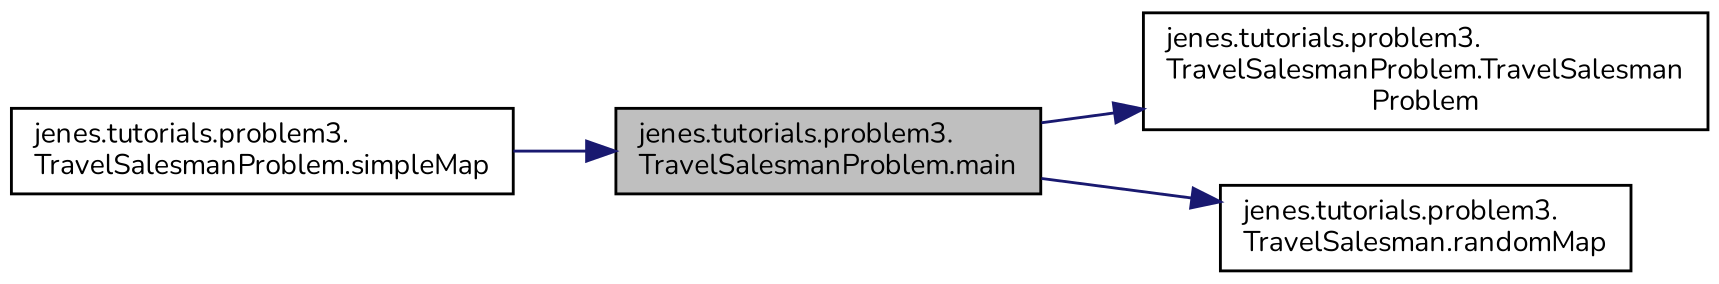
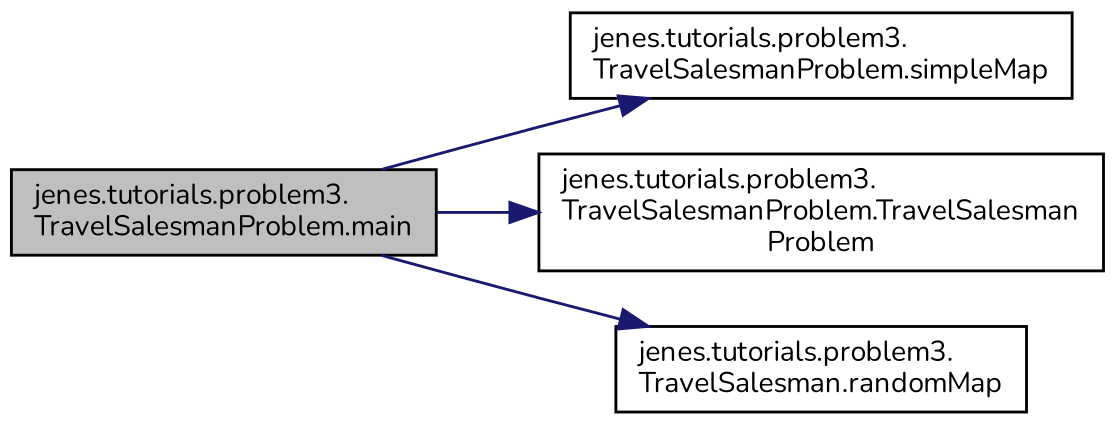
edge "jenes.tutorials.problem3. TravelSalesmanProblem.simpleMap" -> "jenes.tutorials.problem3. TravelSalesmanProblem.main": reversed
